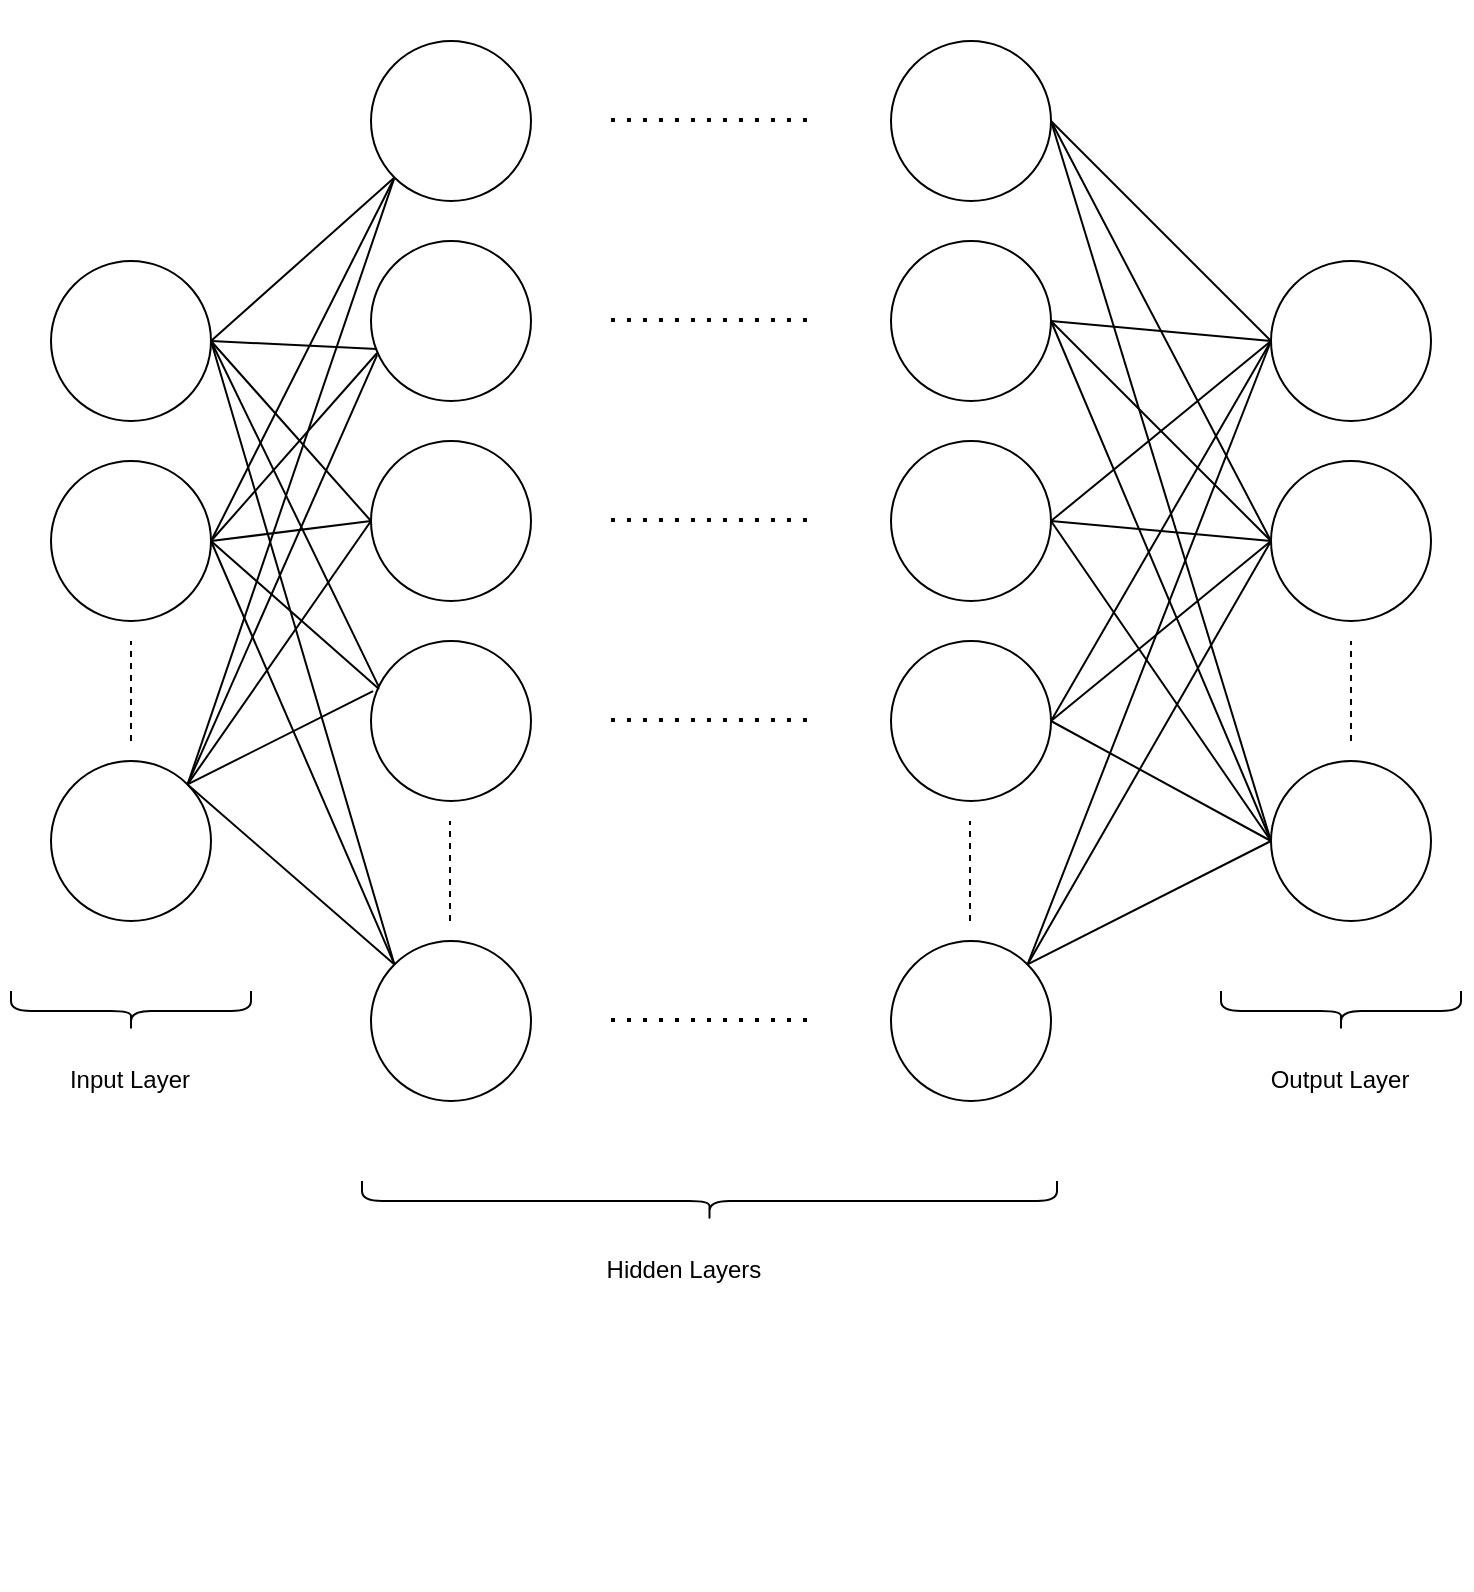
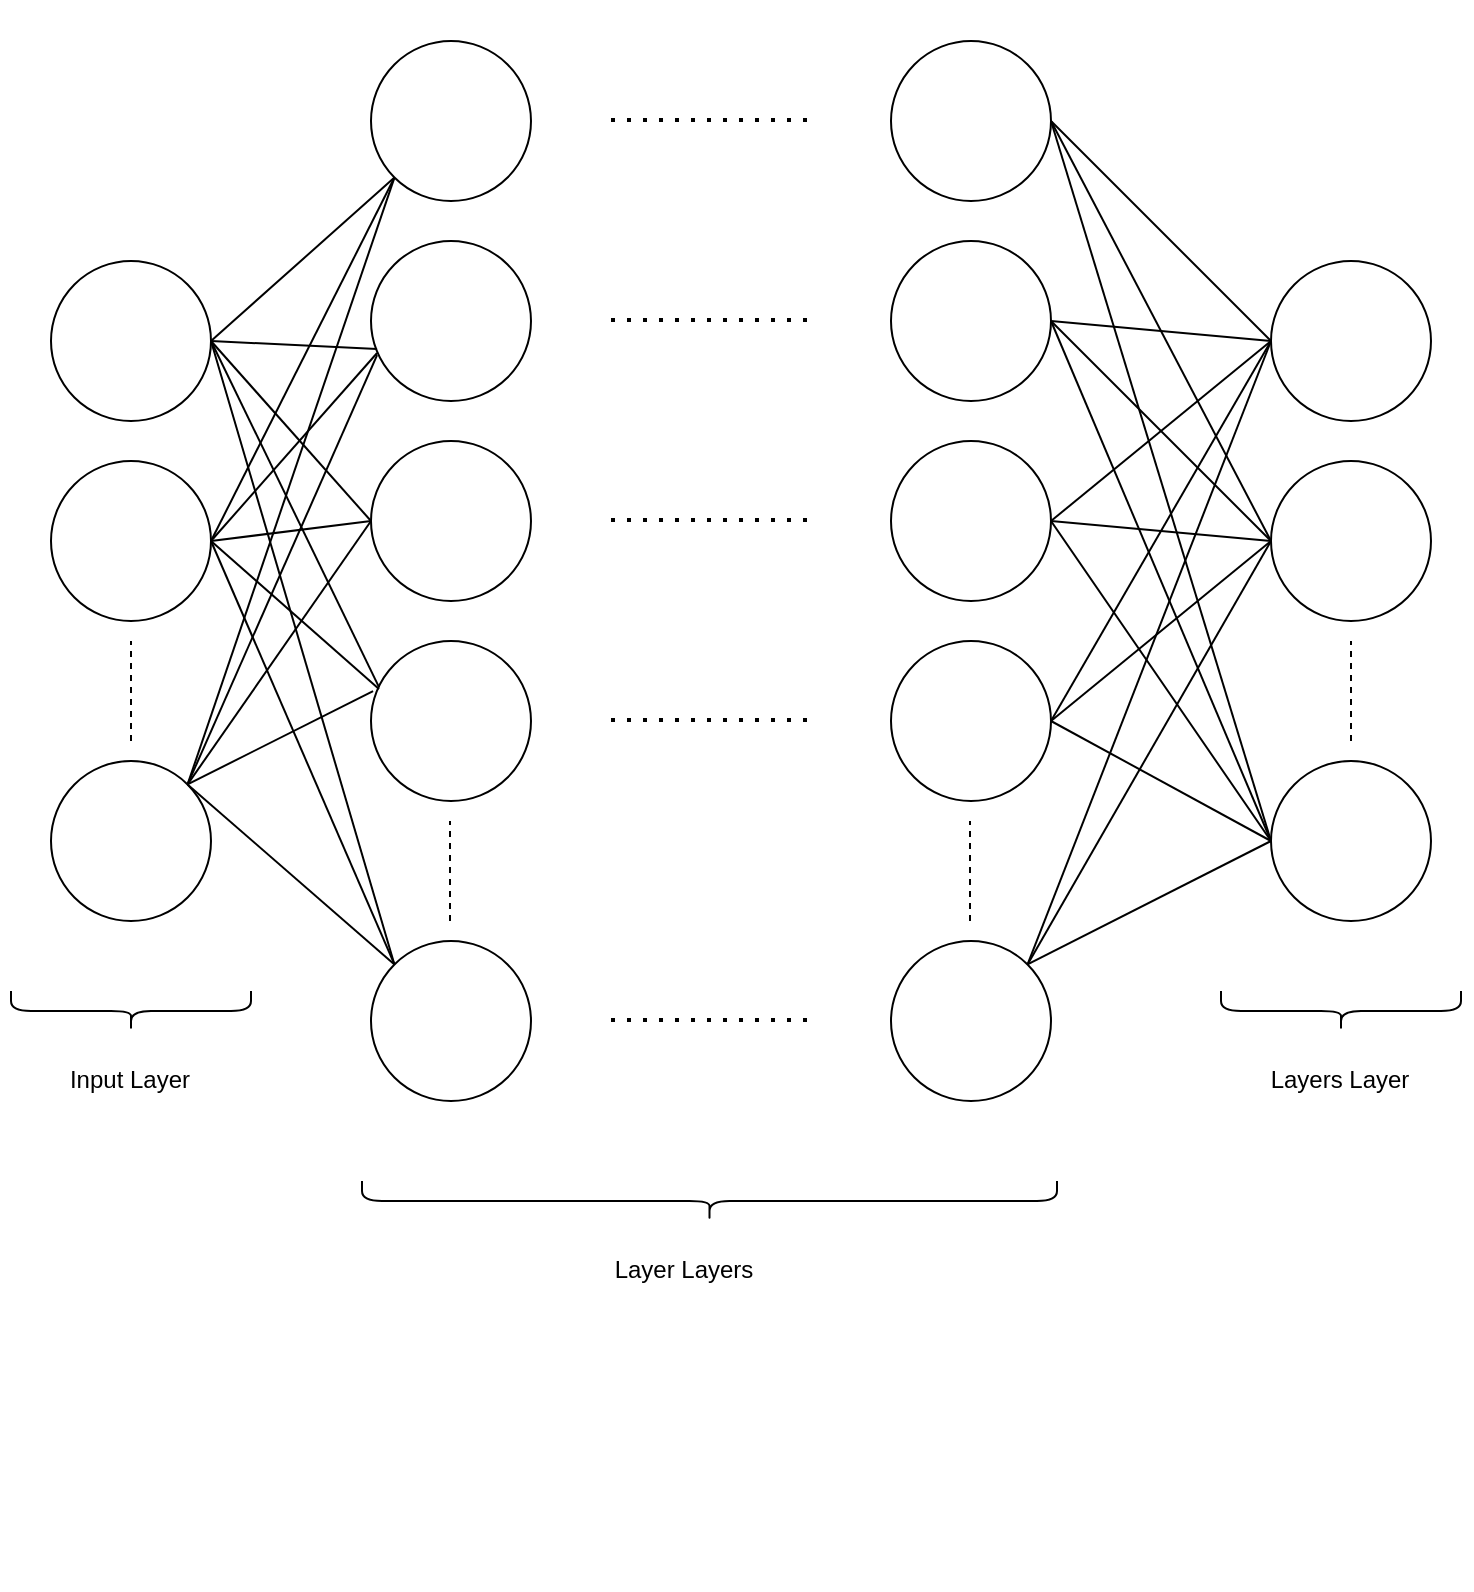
node "Output Layer": label "Output Layer" -> "Layers Layer"
node "Hidden Layers": label "Hidden Layers" -> "Layer Layers"
